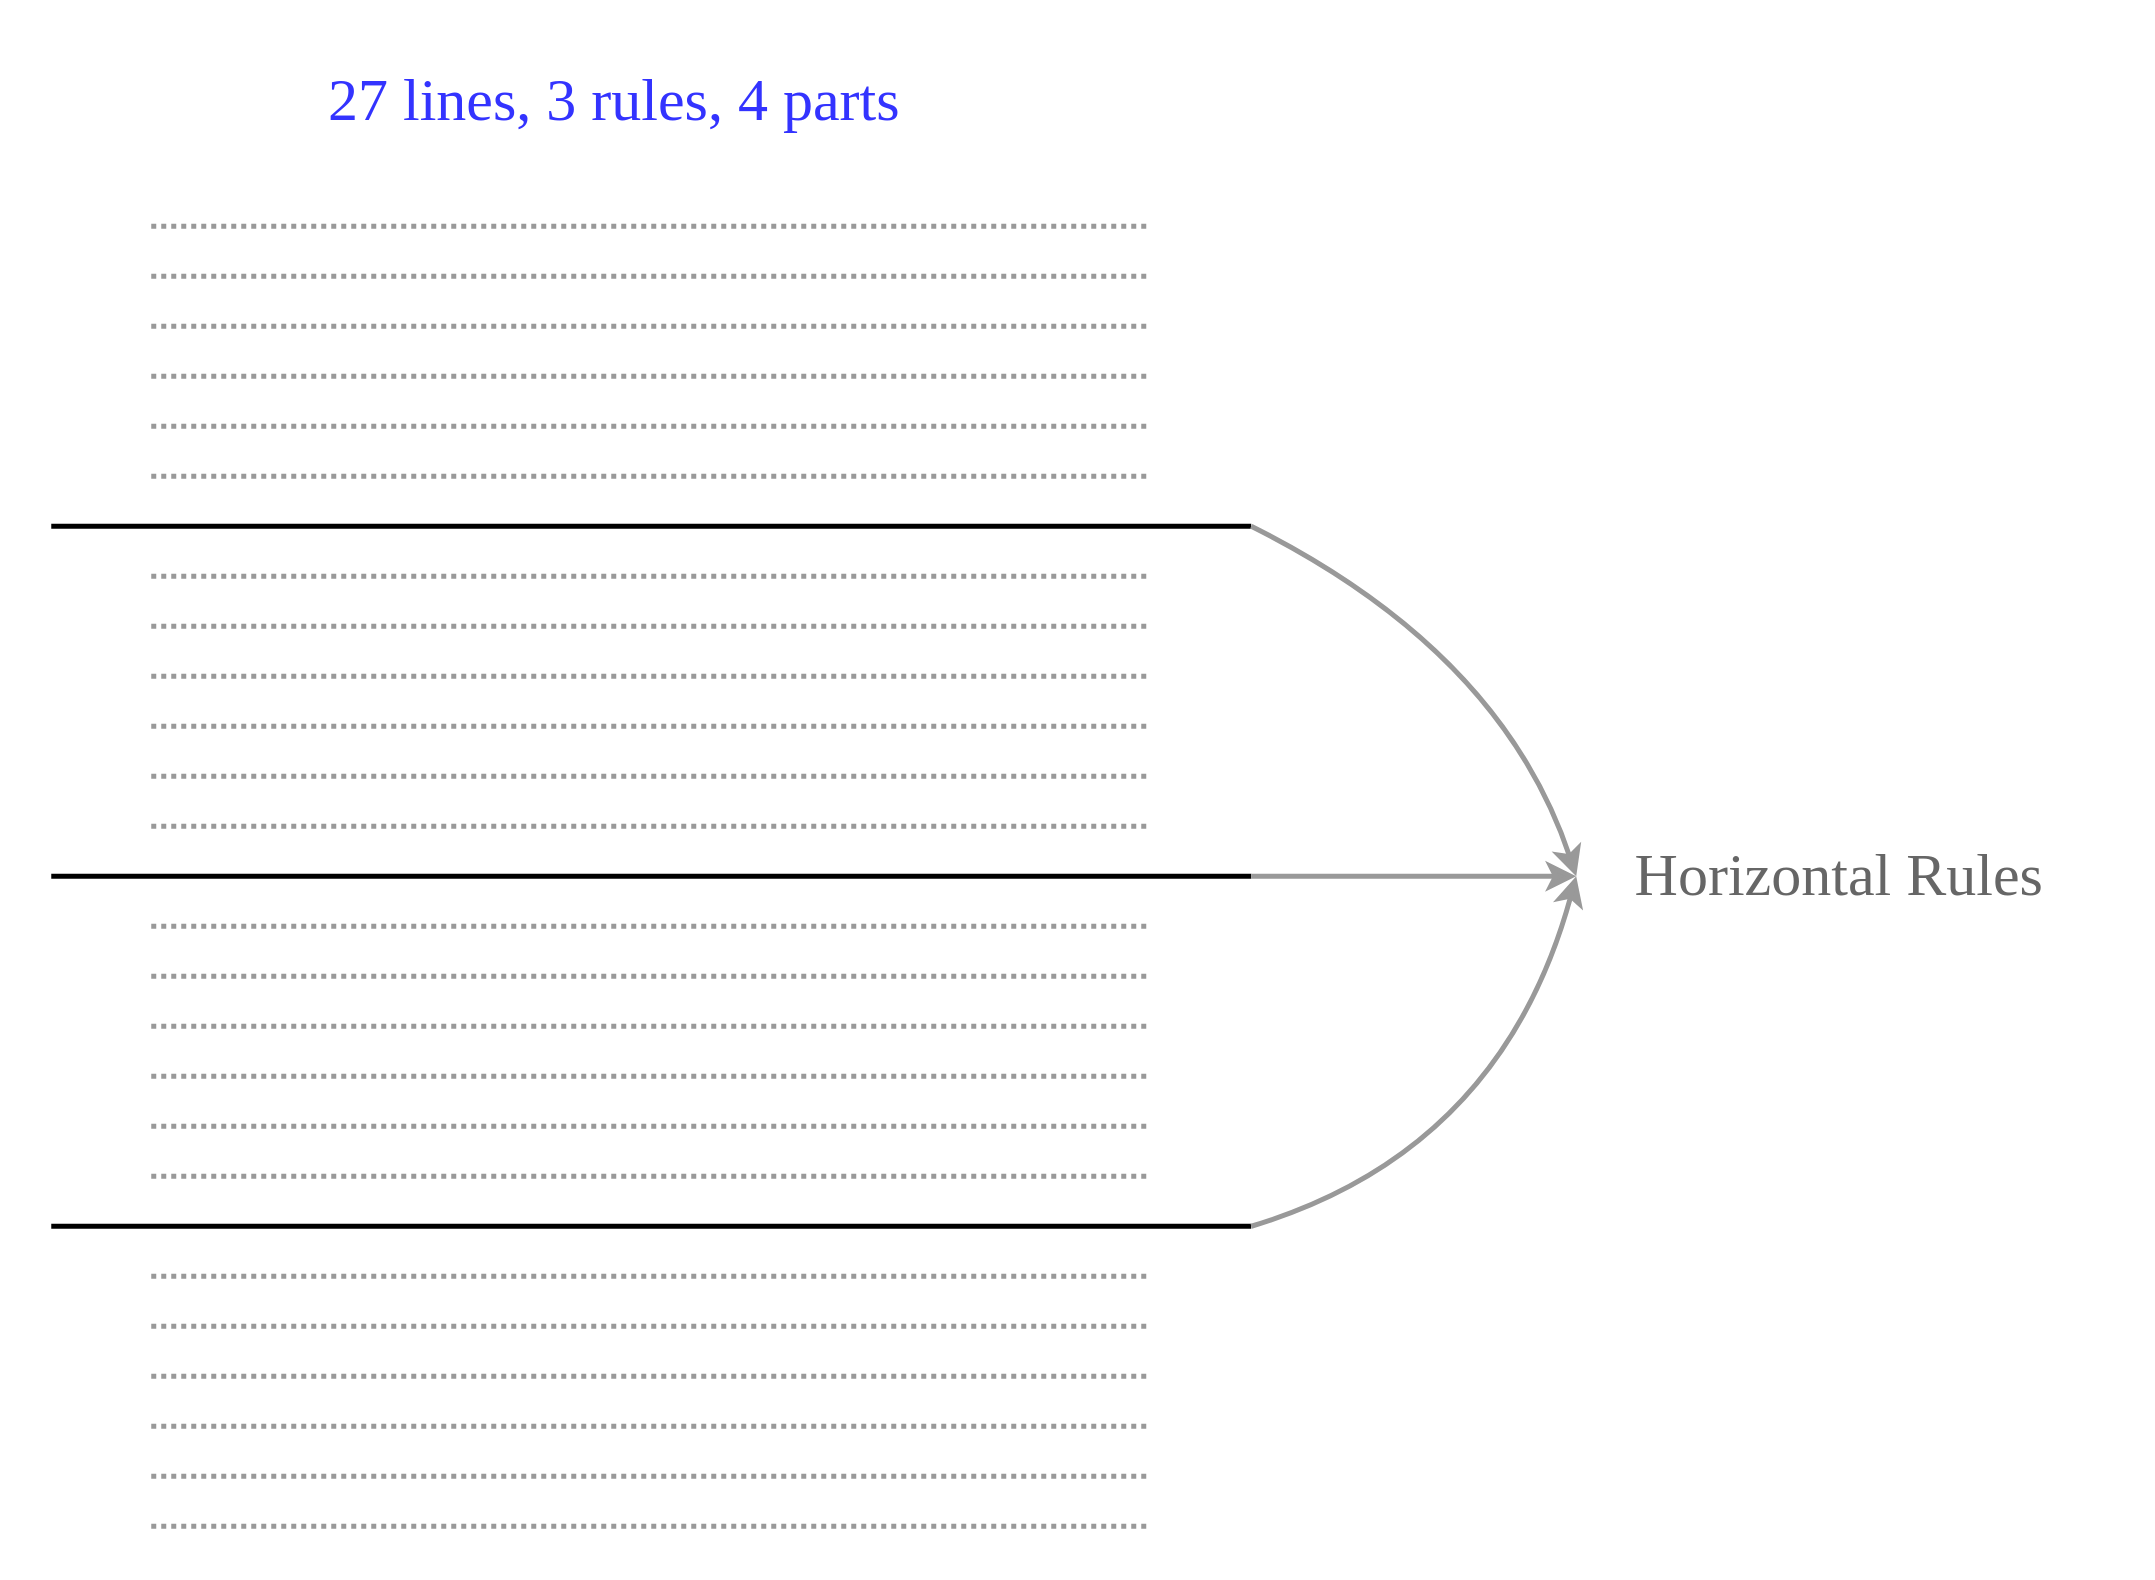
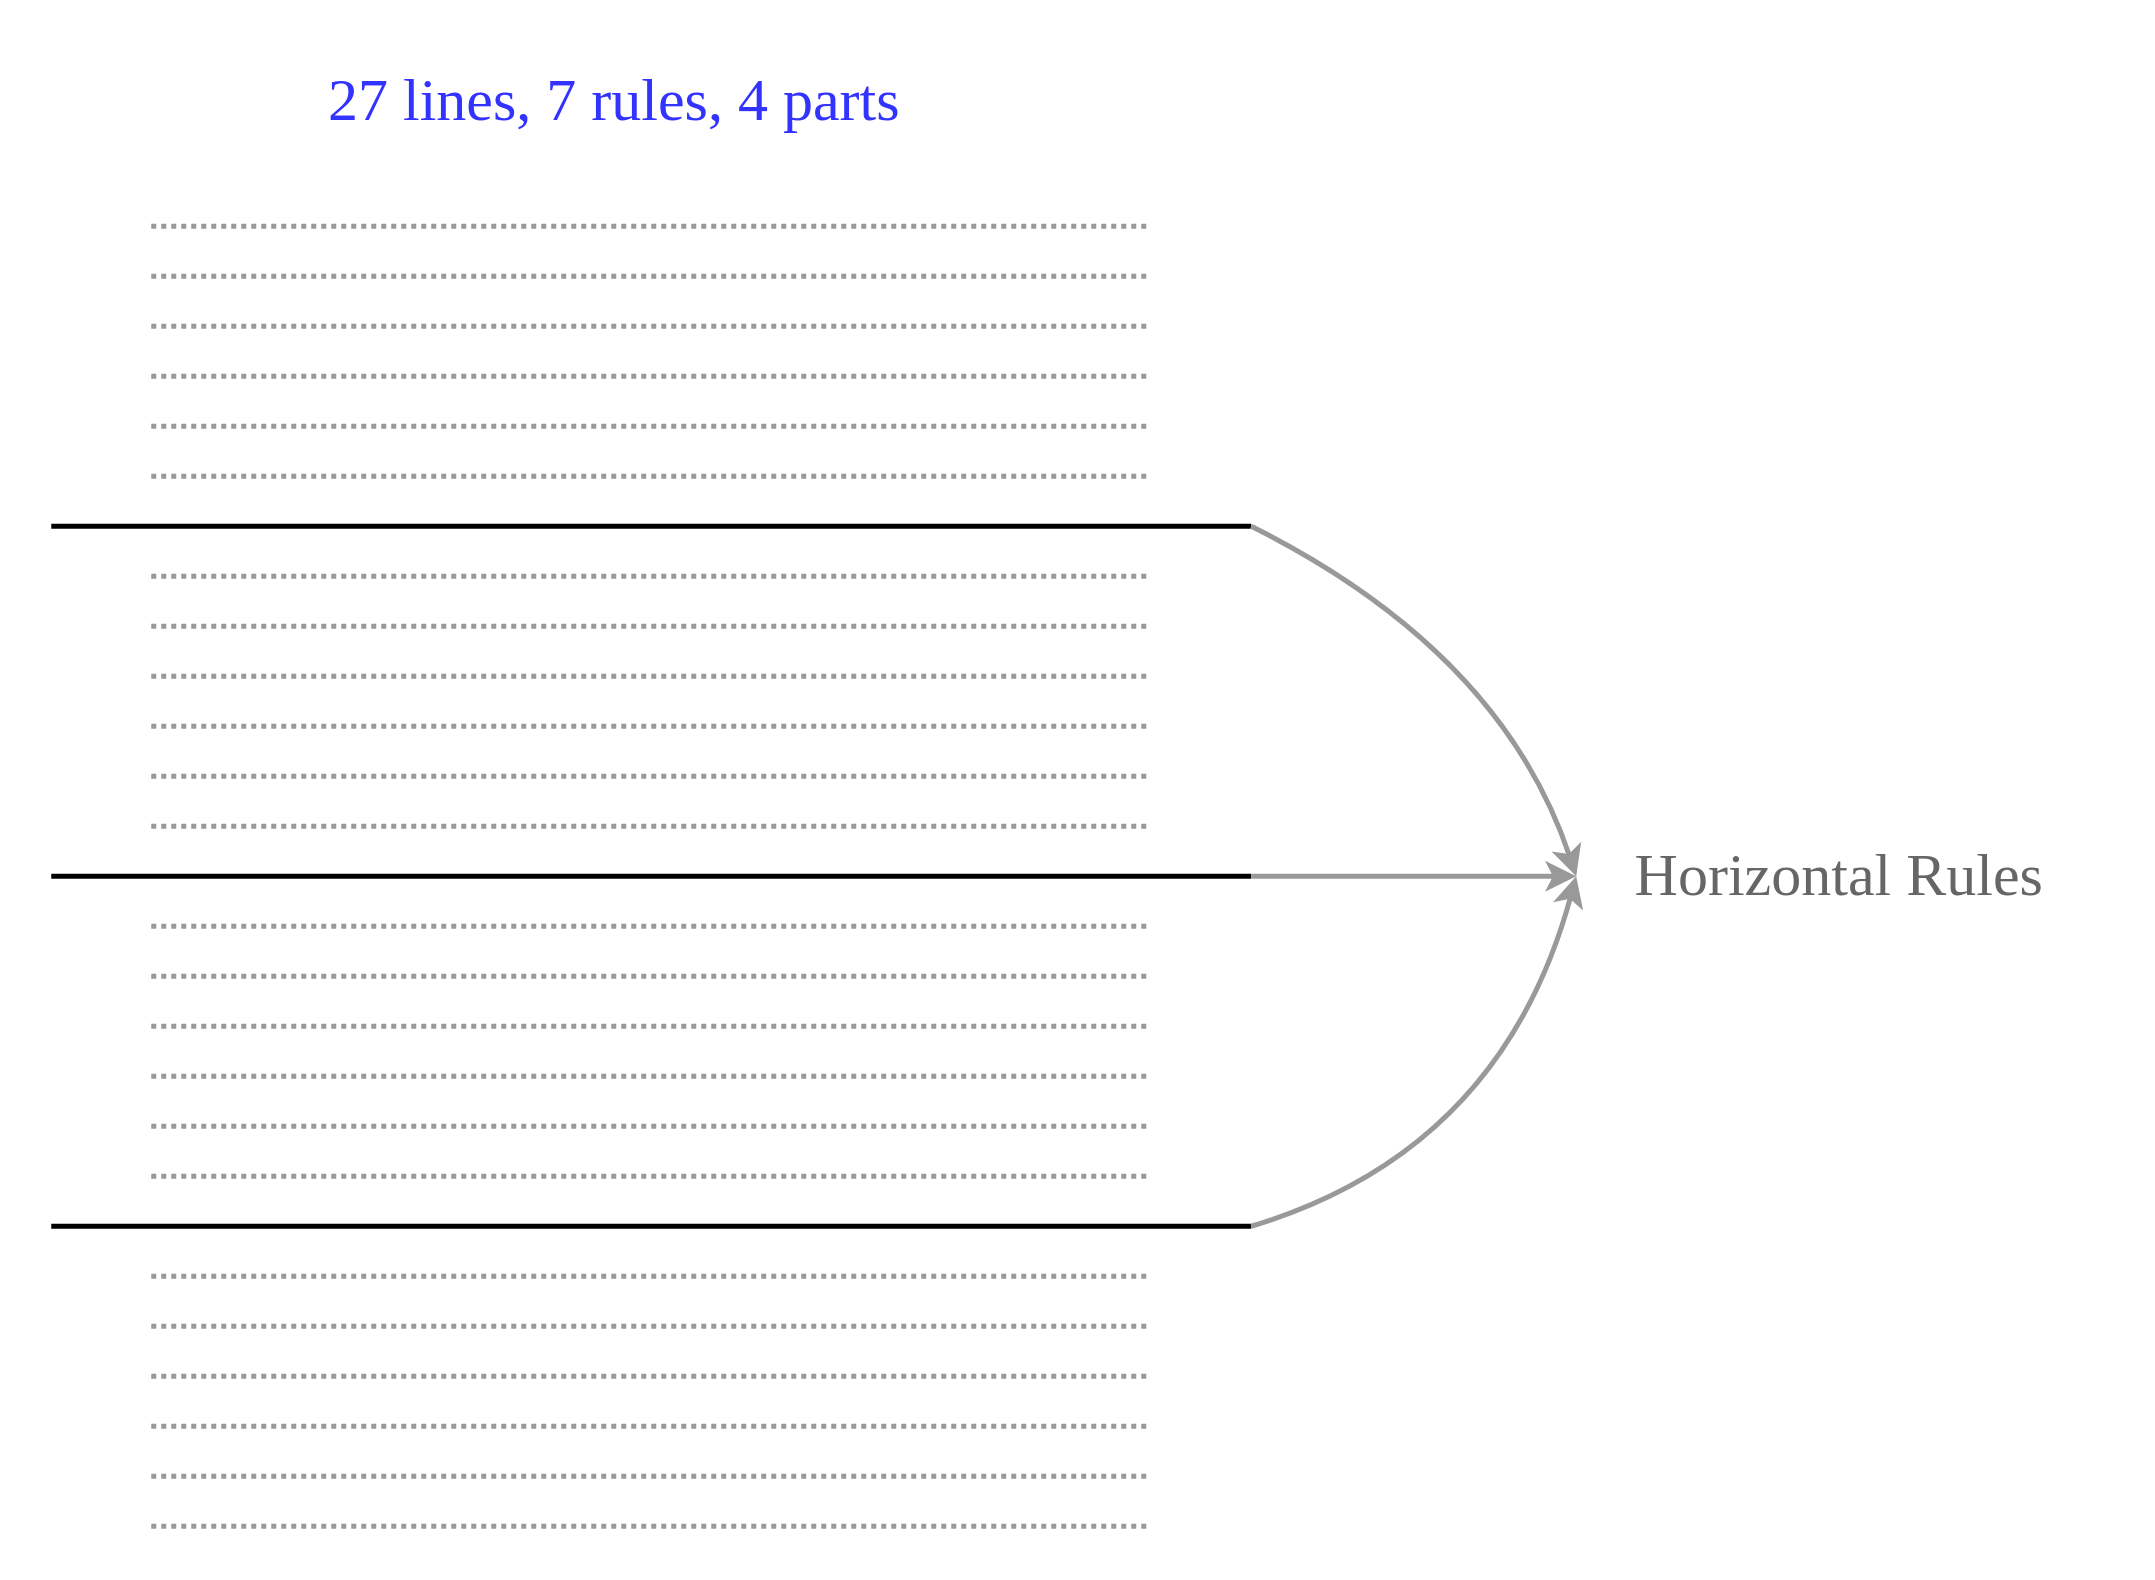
node "27 lines, 3 rules, 4 parts": label "27 lines, 3 rules, 4 parts" -> "27 lines, 7 rules, 4 parts"
